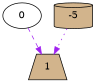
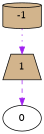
node "-5": label "-5" -> "-1"
edge "0" -> "1": reversed
